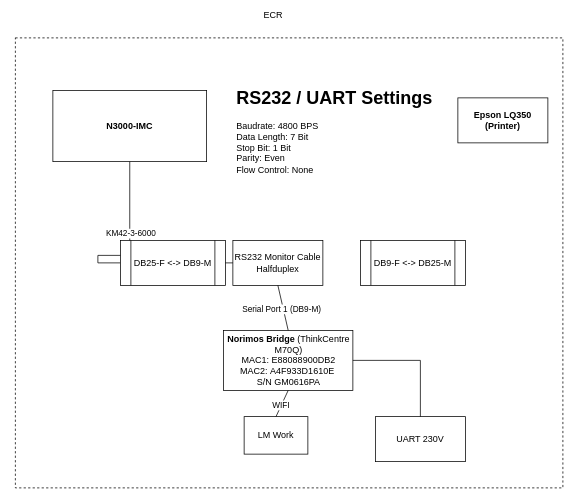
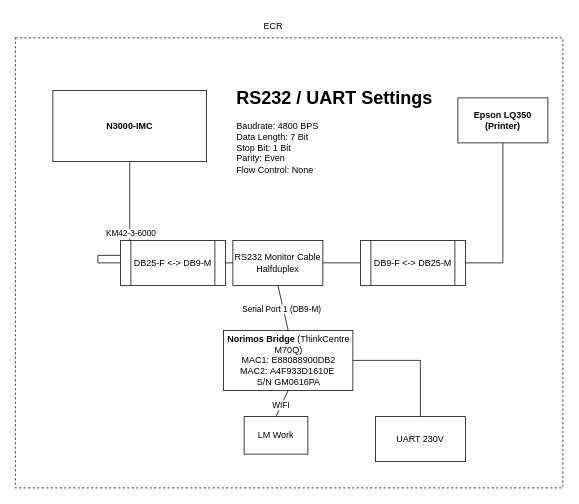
node "ECR": moved (273, 15) -> (273, 27)
edge "Epson LQ350 (Printer)" -- "DB9-F <-> DB25-M": added
edge "RS232 Monitor Cable Halfduplex" -- "DB9-F <-> DB25-M": added
